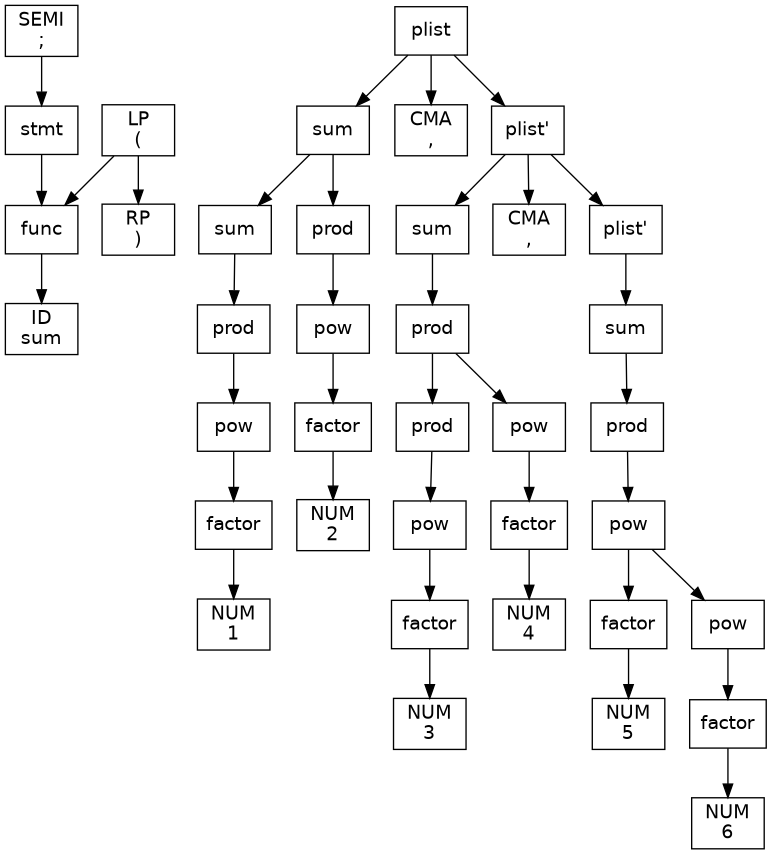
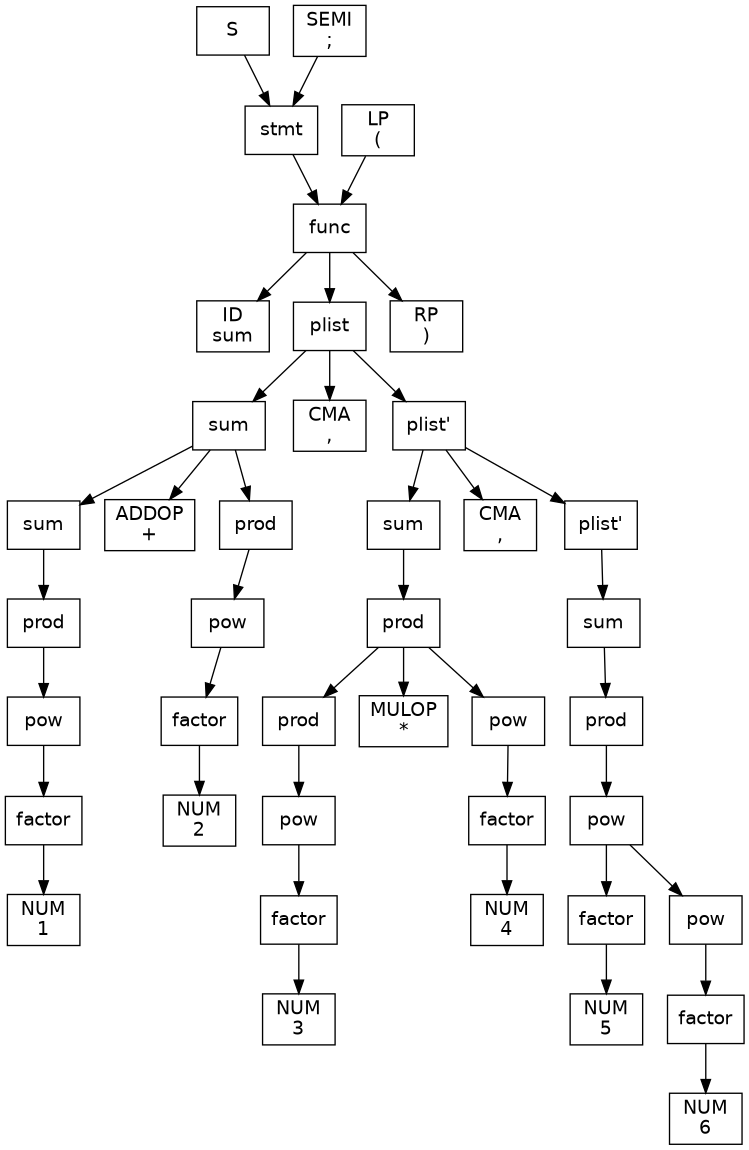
node "S": added
edge "LP" -> "RP": now "func" -> "RP"
edge "func" -> "plist": added
node "ADDOP": added
node "MULOP": added
